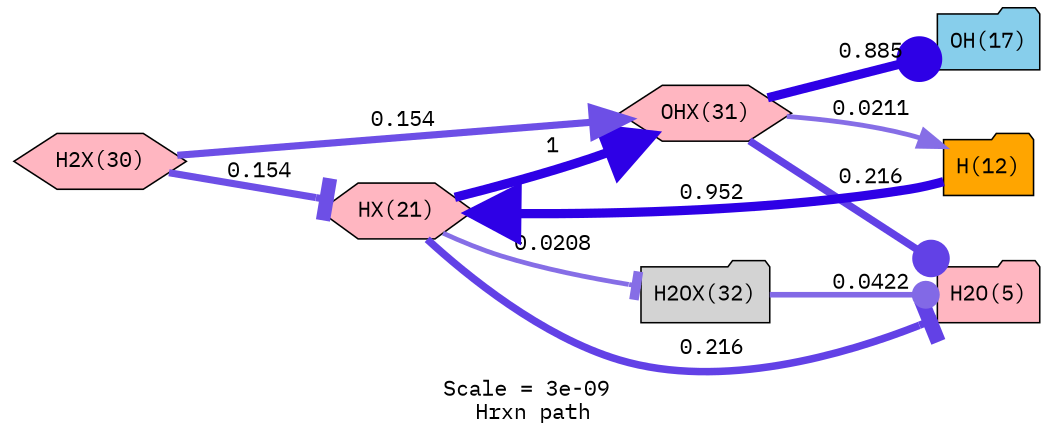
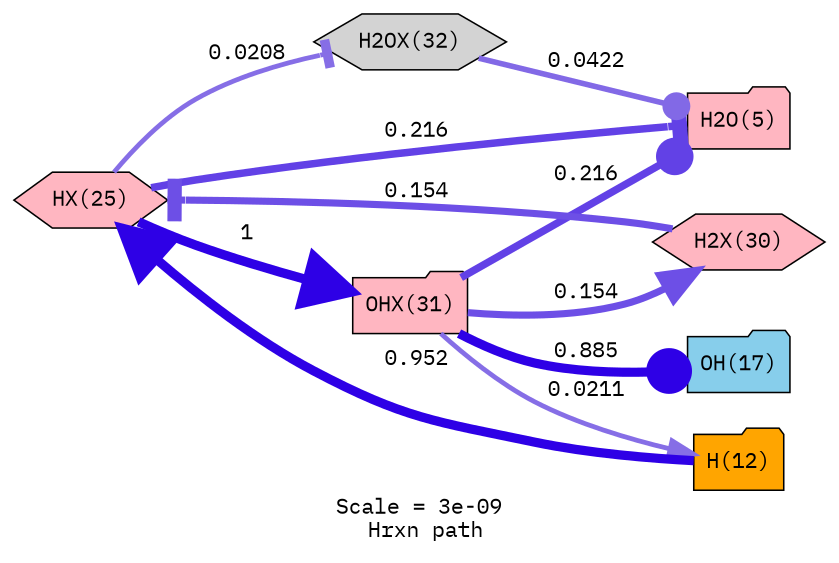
node "OHX(31)": shape hexagon -> folder
edge "H2X(30)" -> "OHX(31)": reversed
node "HX(21)": label "HX(21)" -> "HX(25)"
node "H2OX(32)": shape folder -> hexagon
